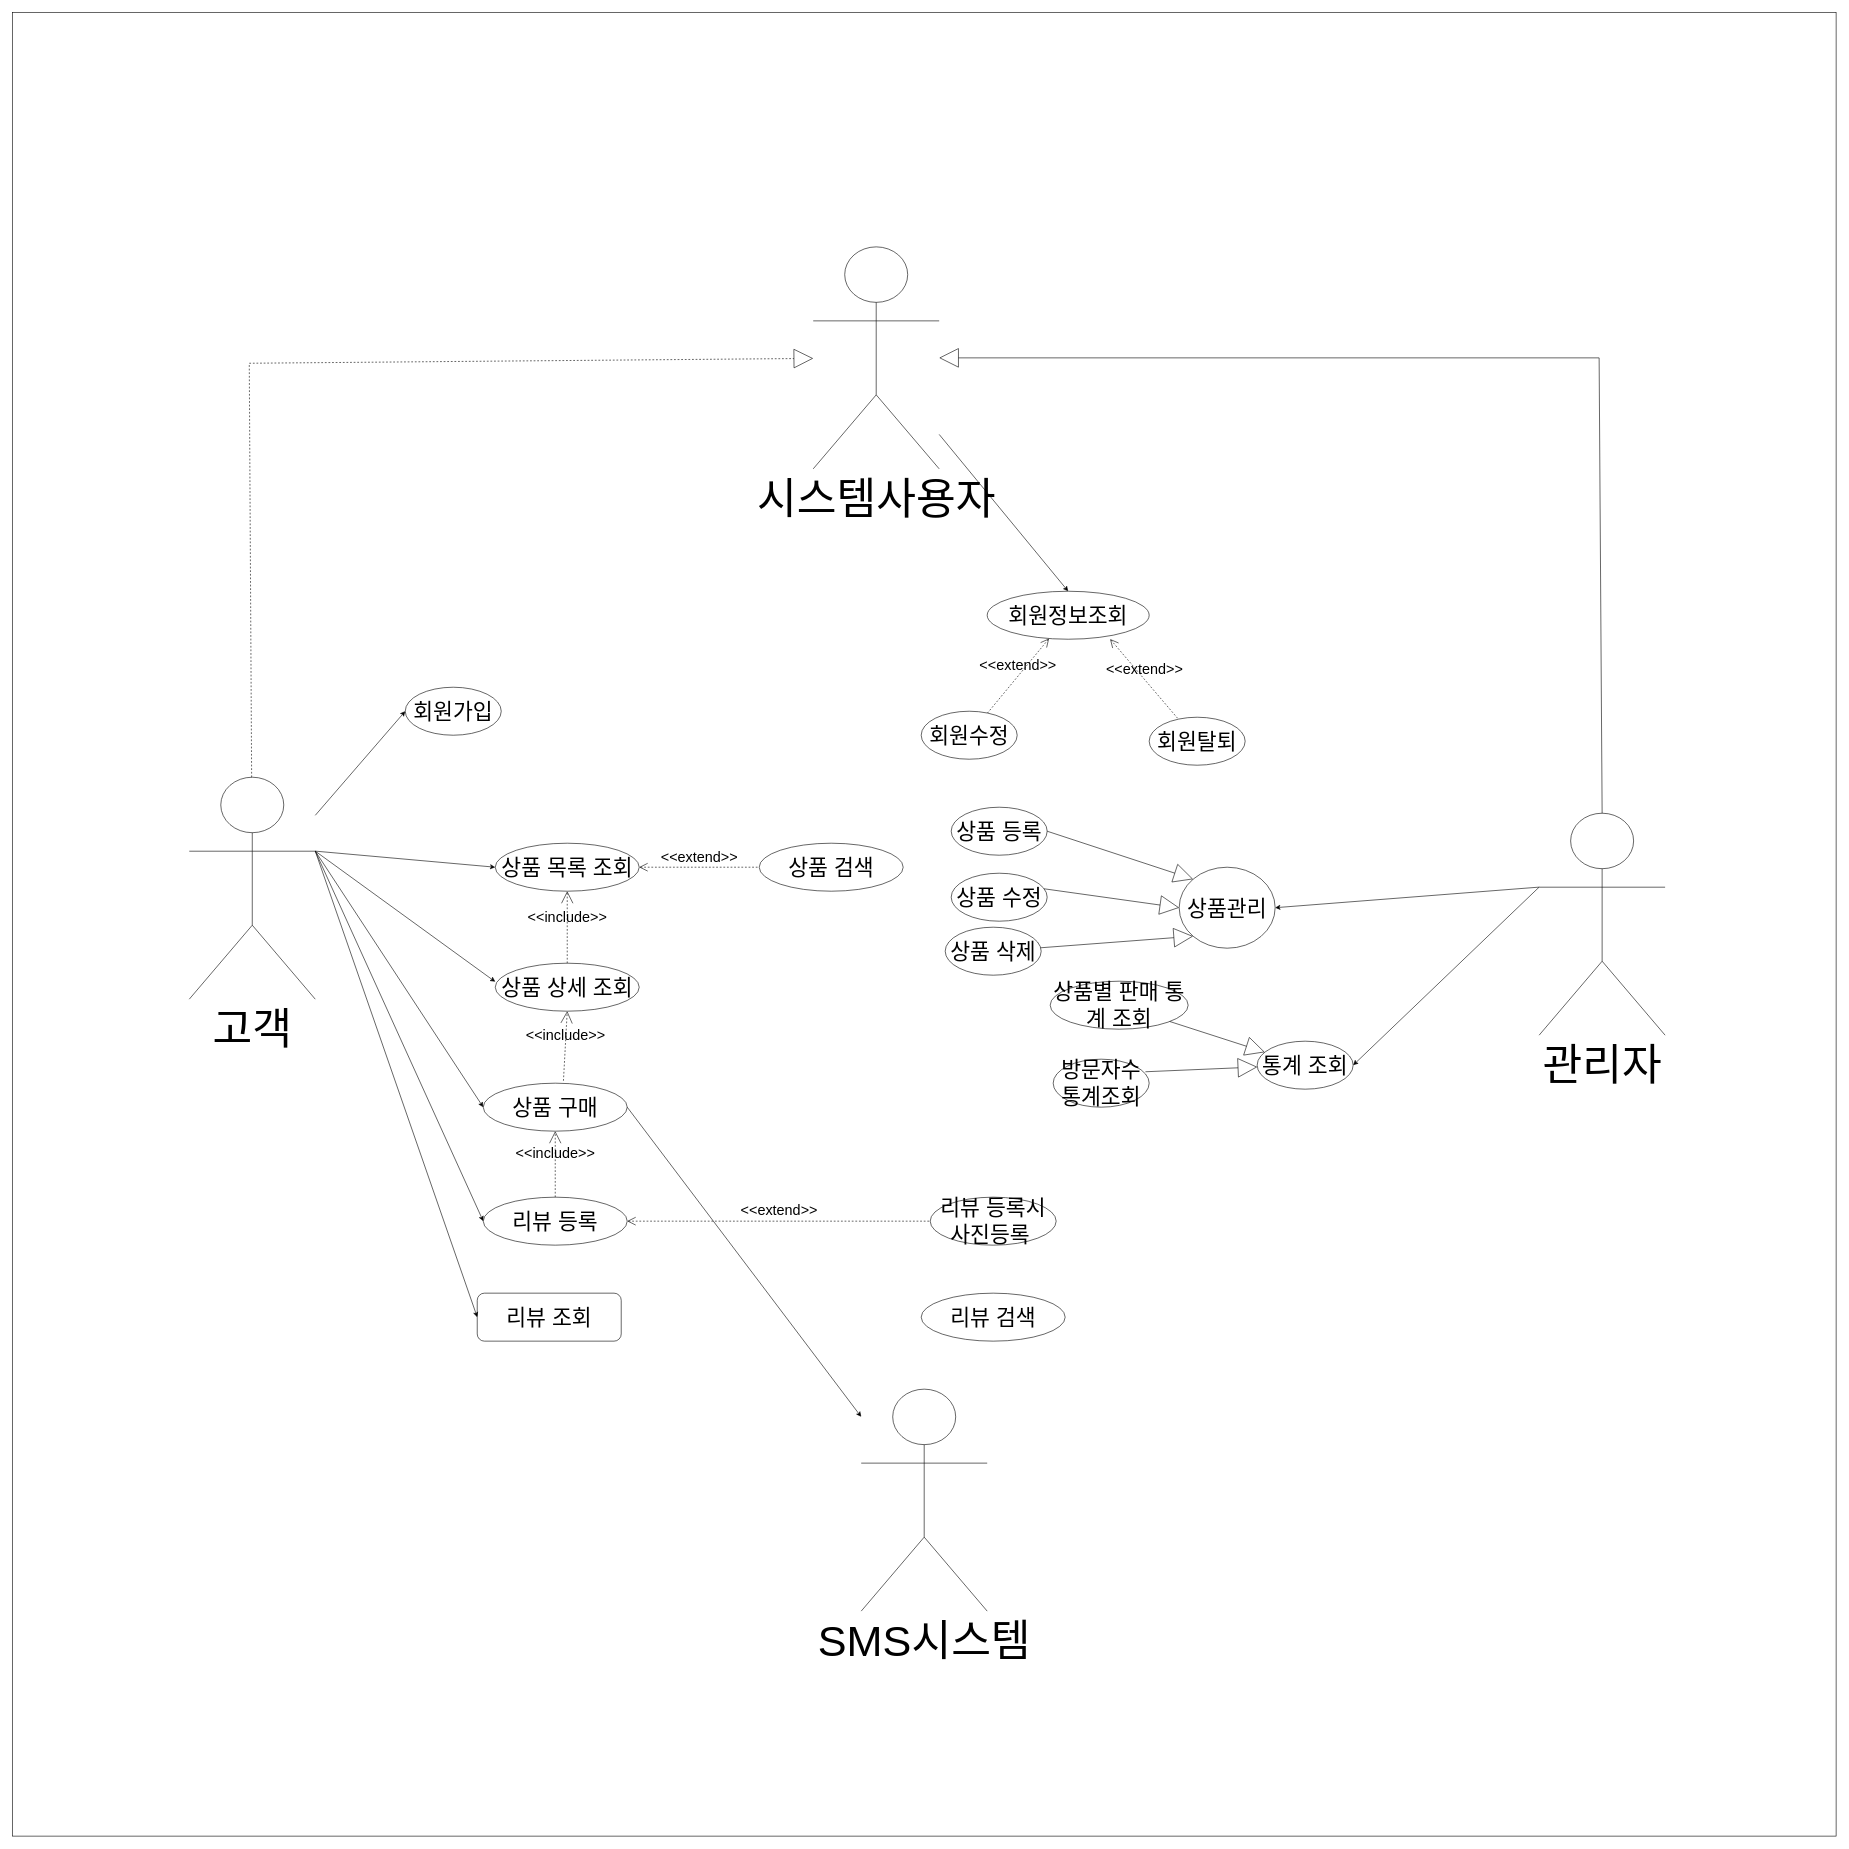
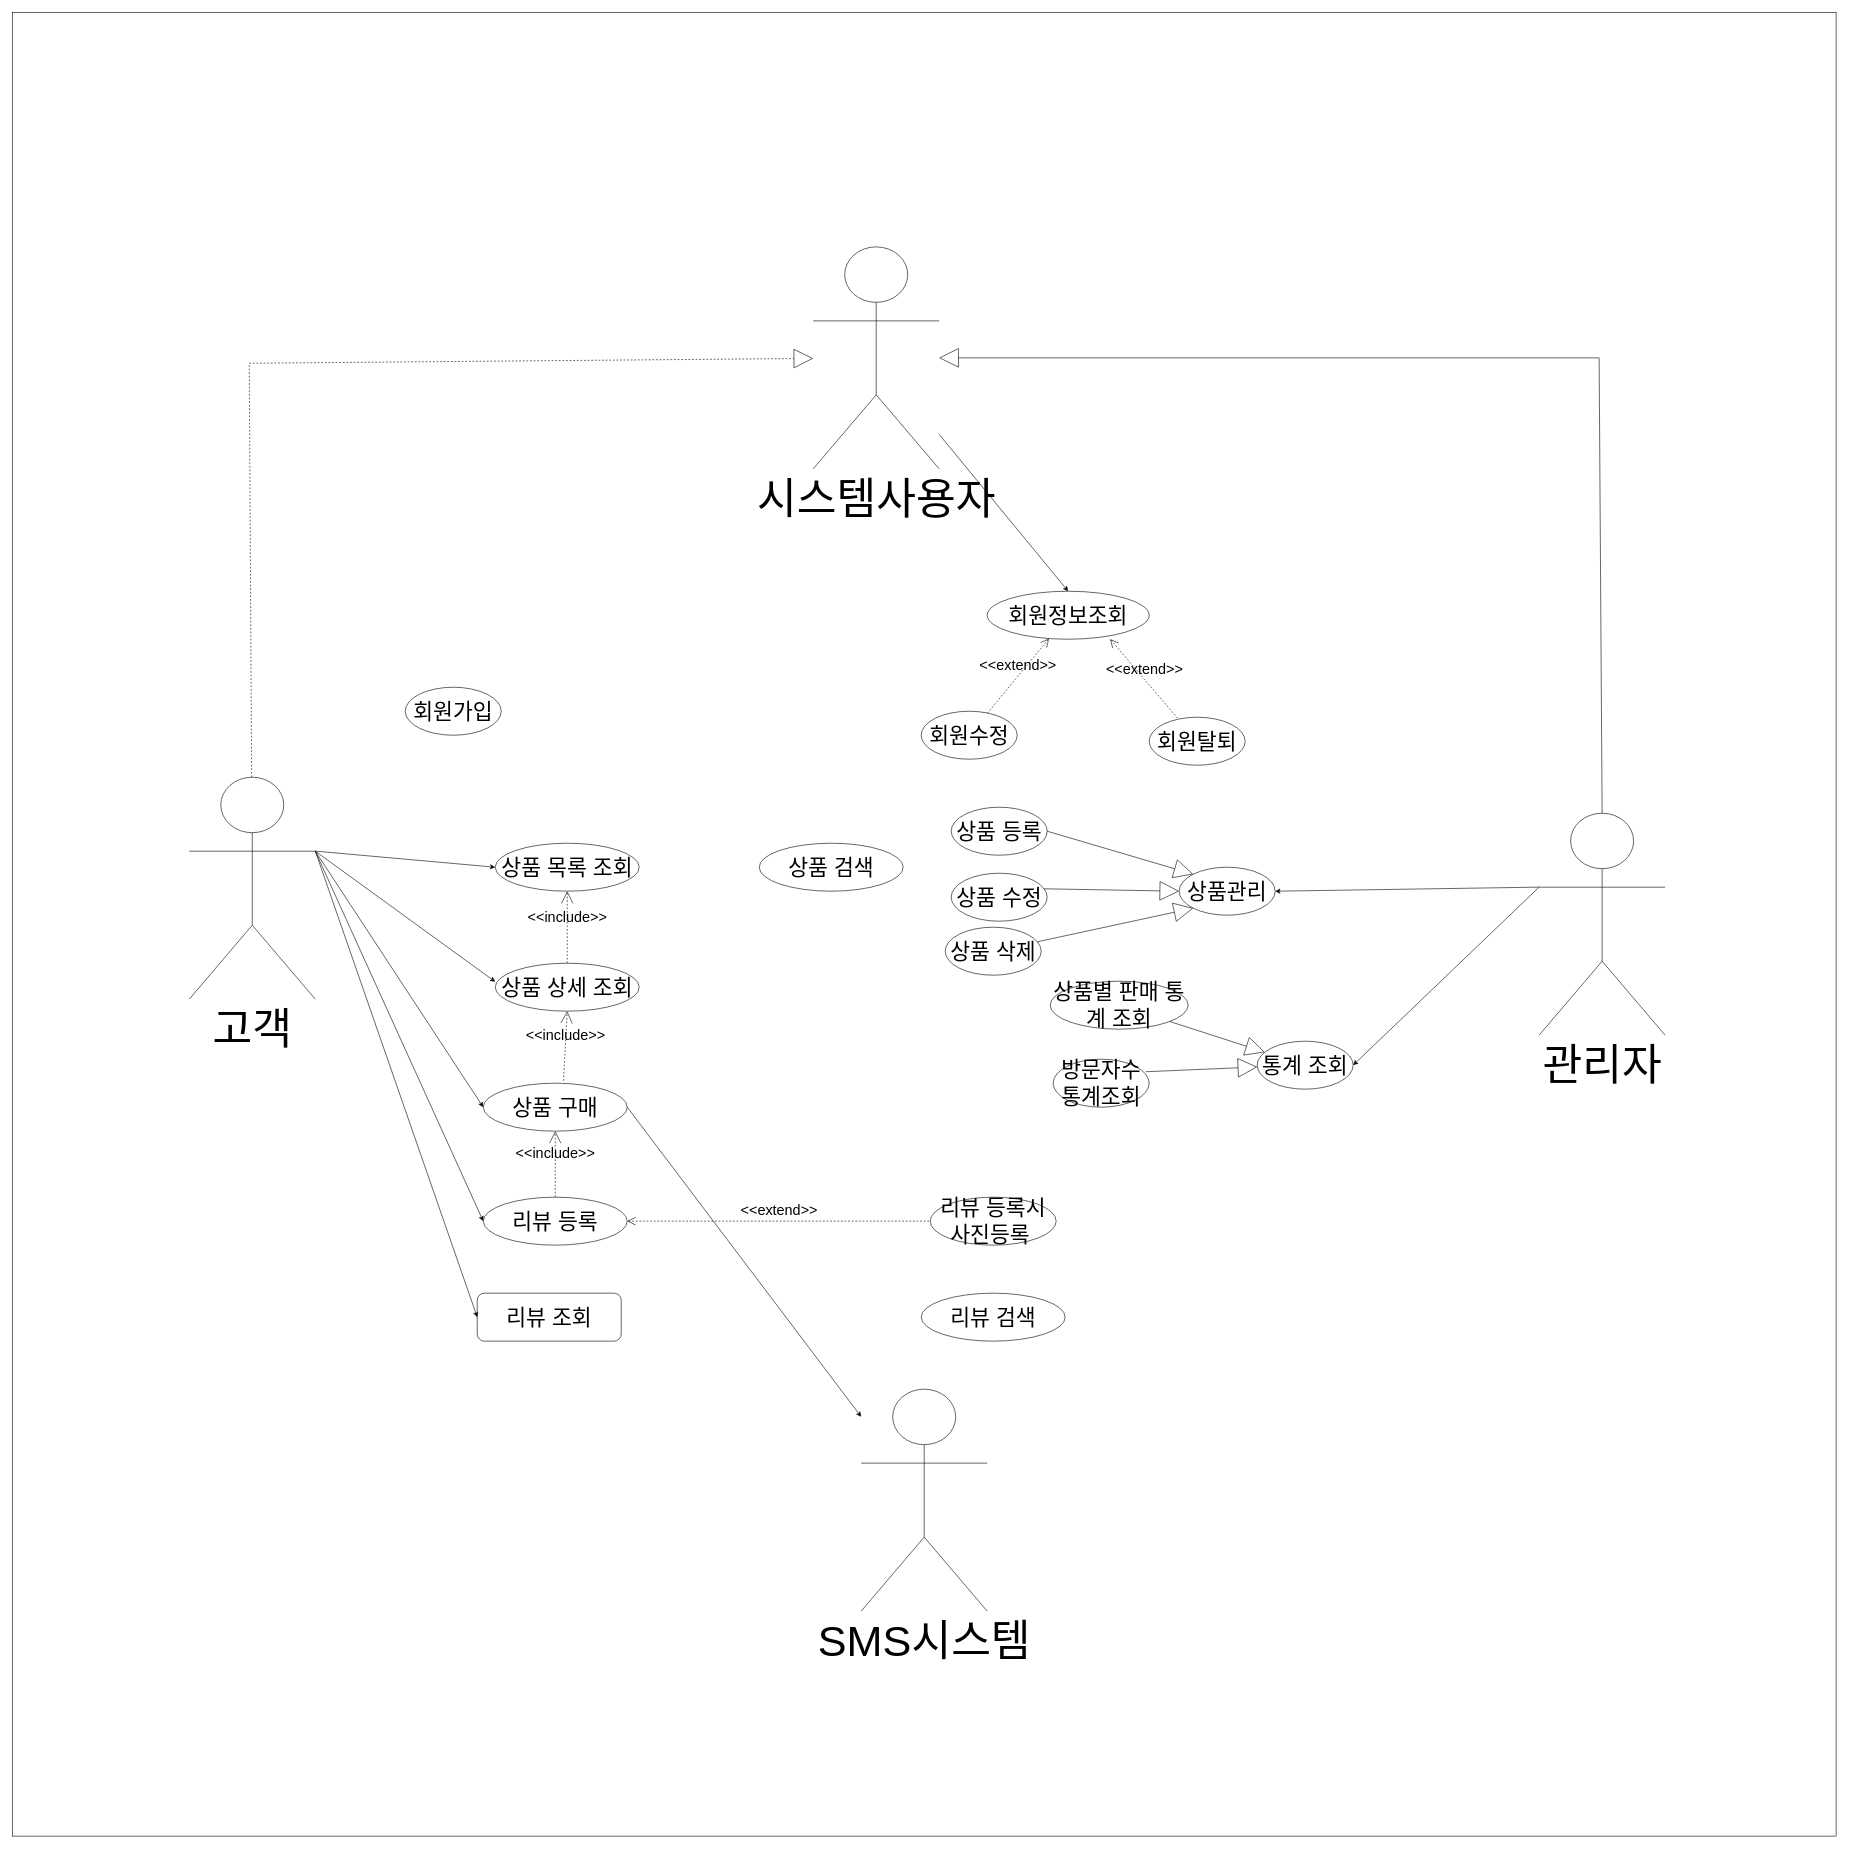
edge "고객" -> "회원가입": removed
edge "상품 검색" -> "상품 목록 조회": removed, label "<<extend>>"
node "상품관리": size 96x81 -> 96x48
